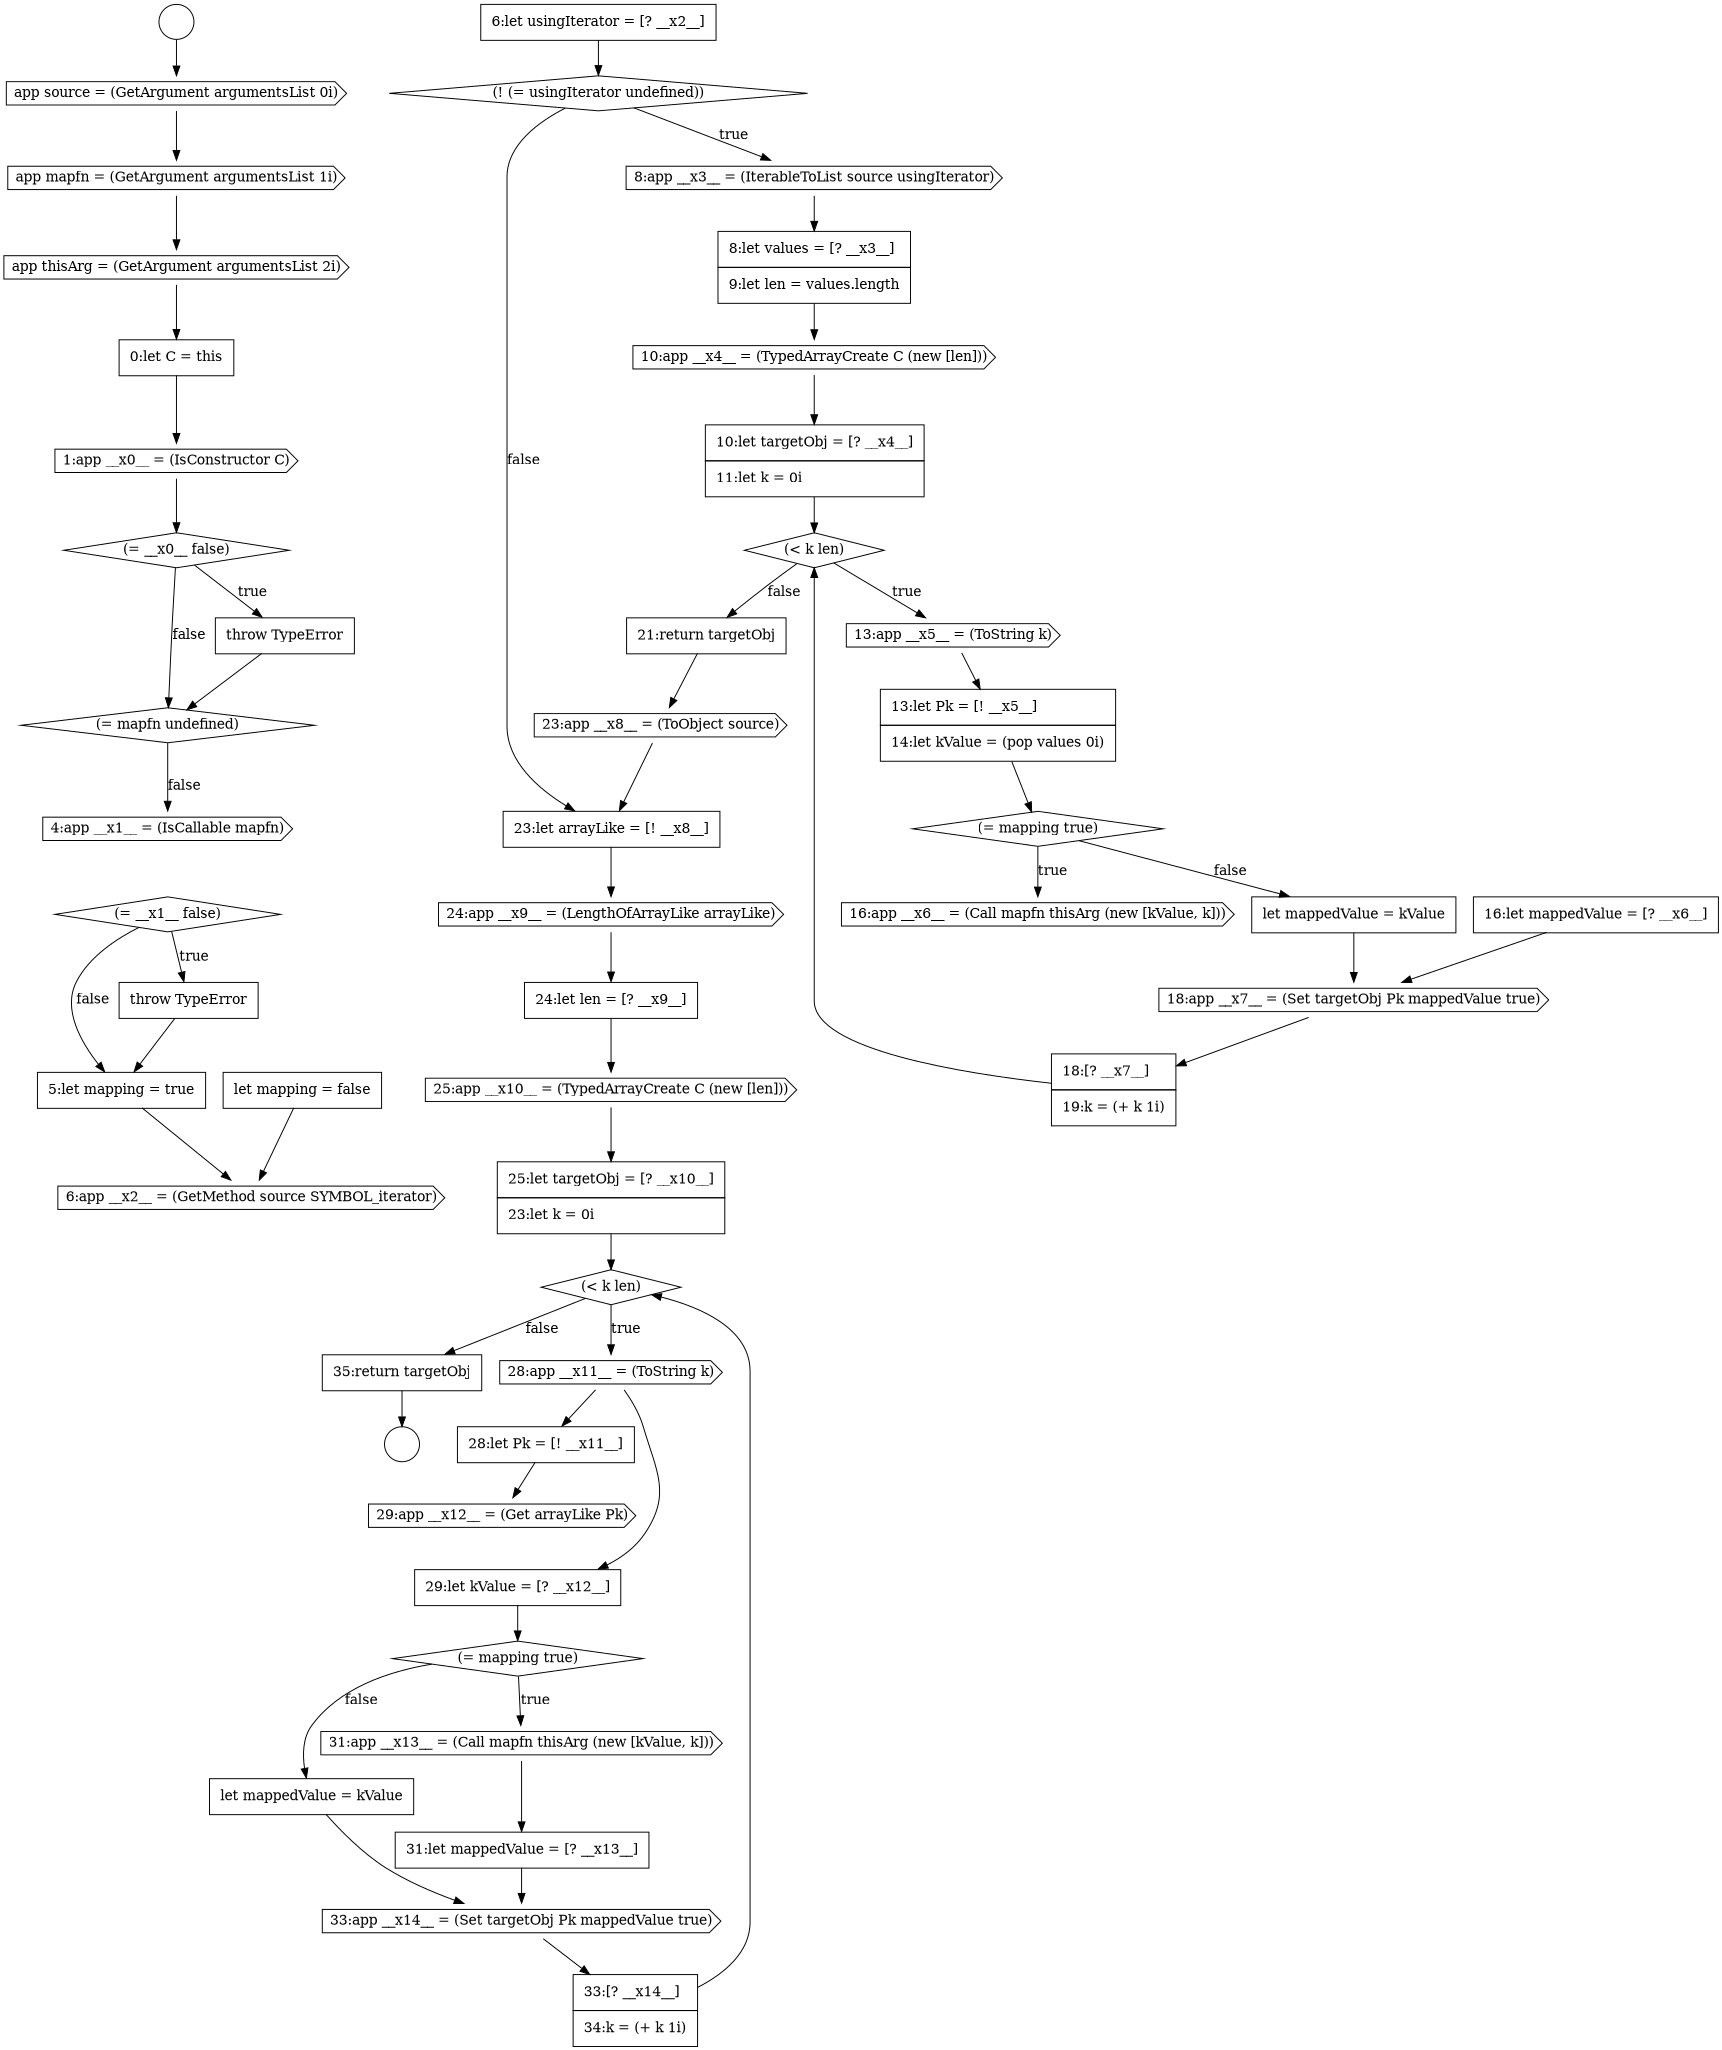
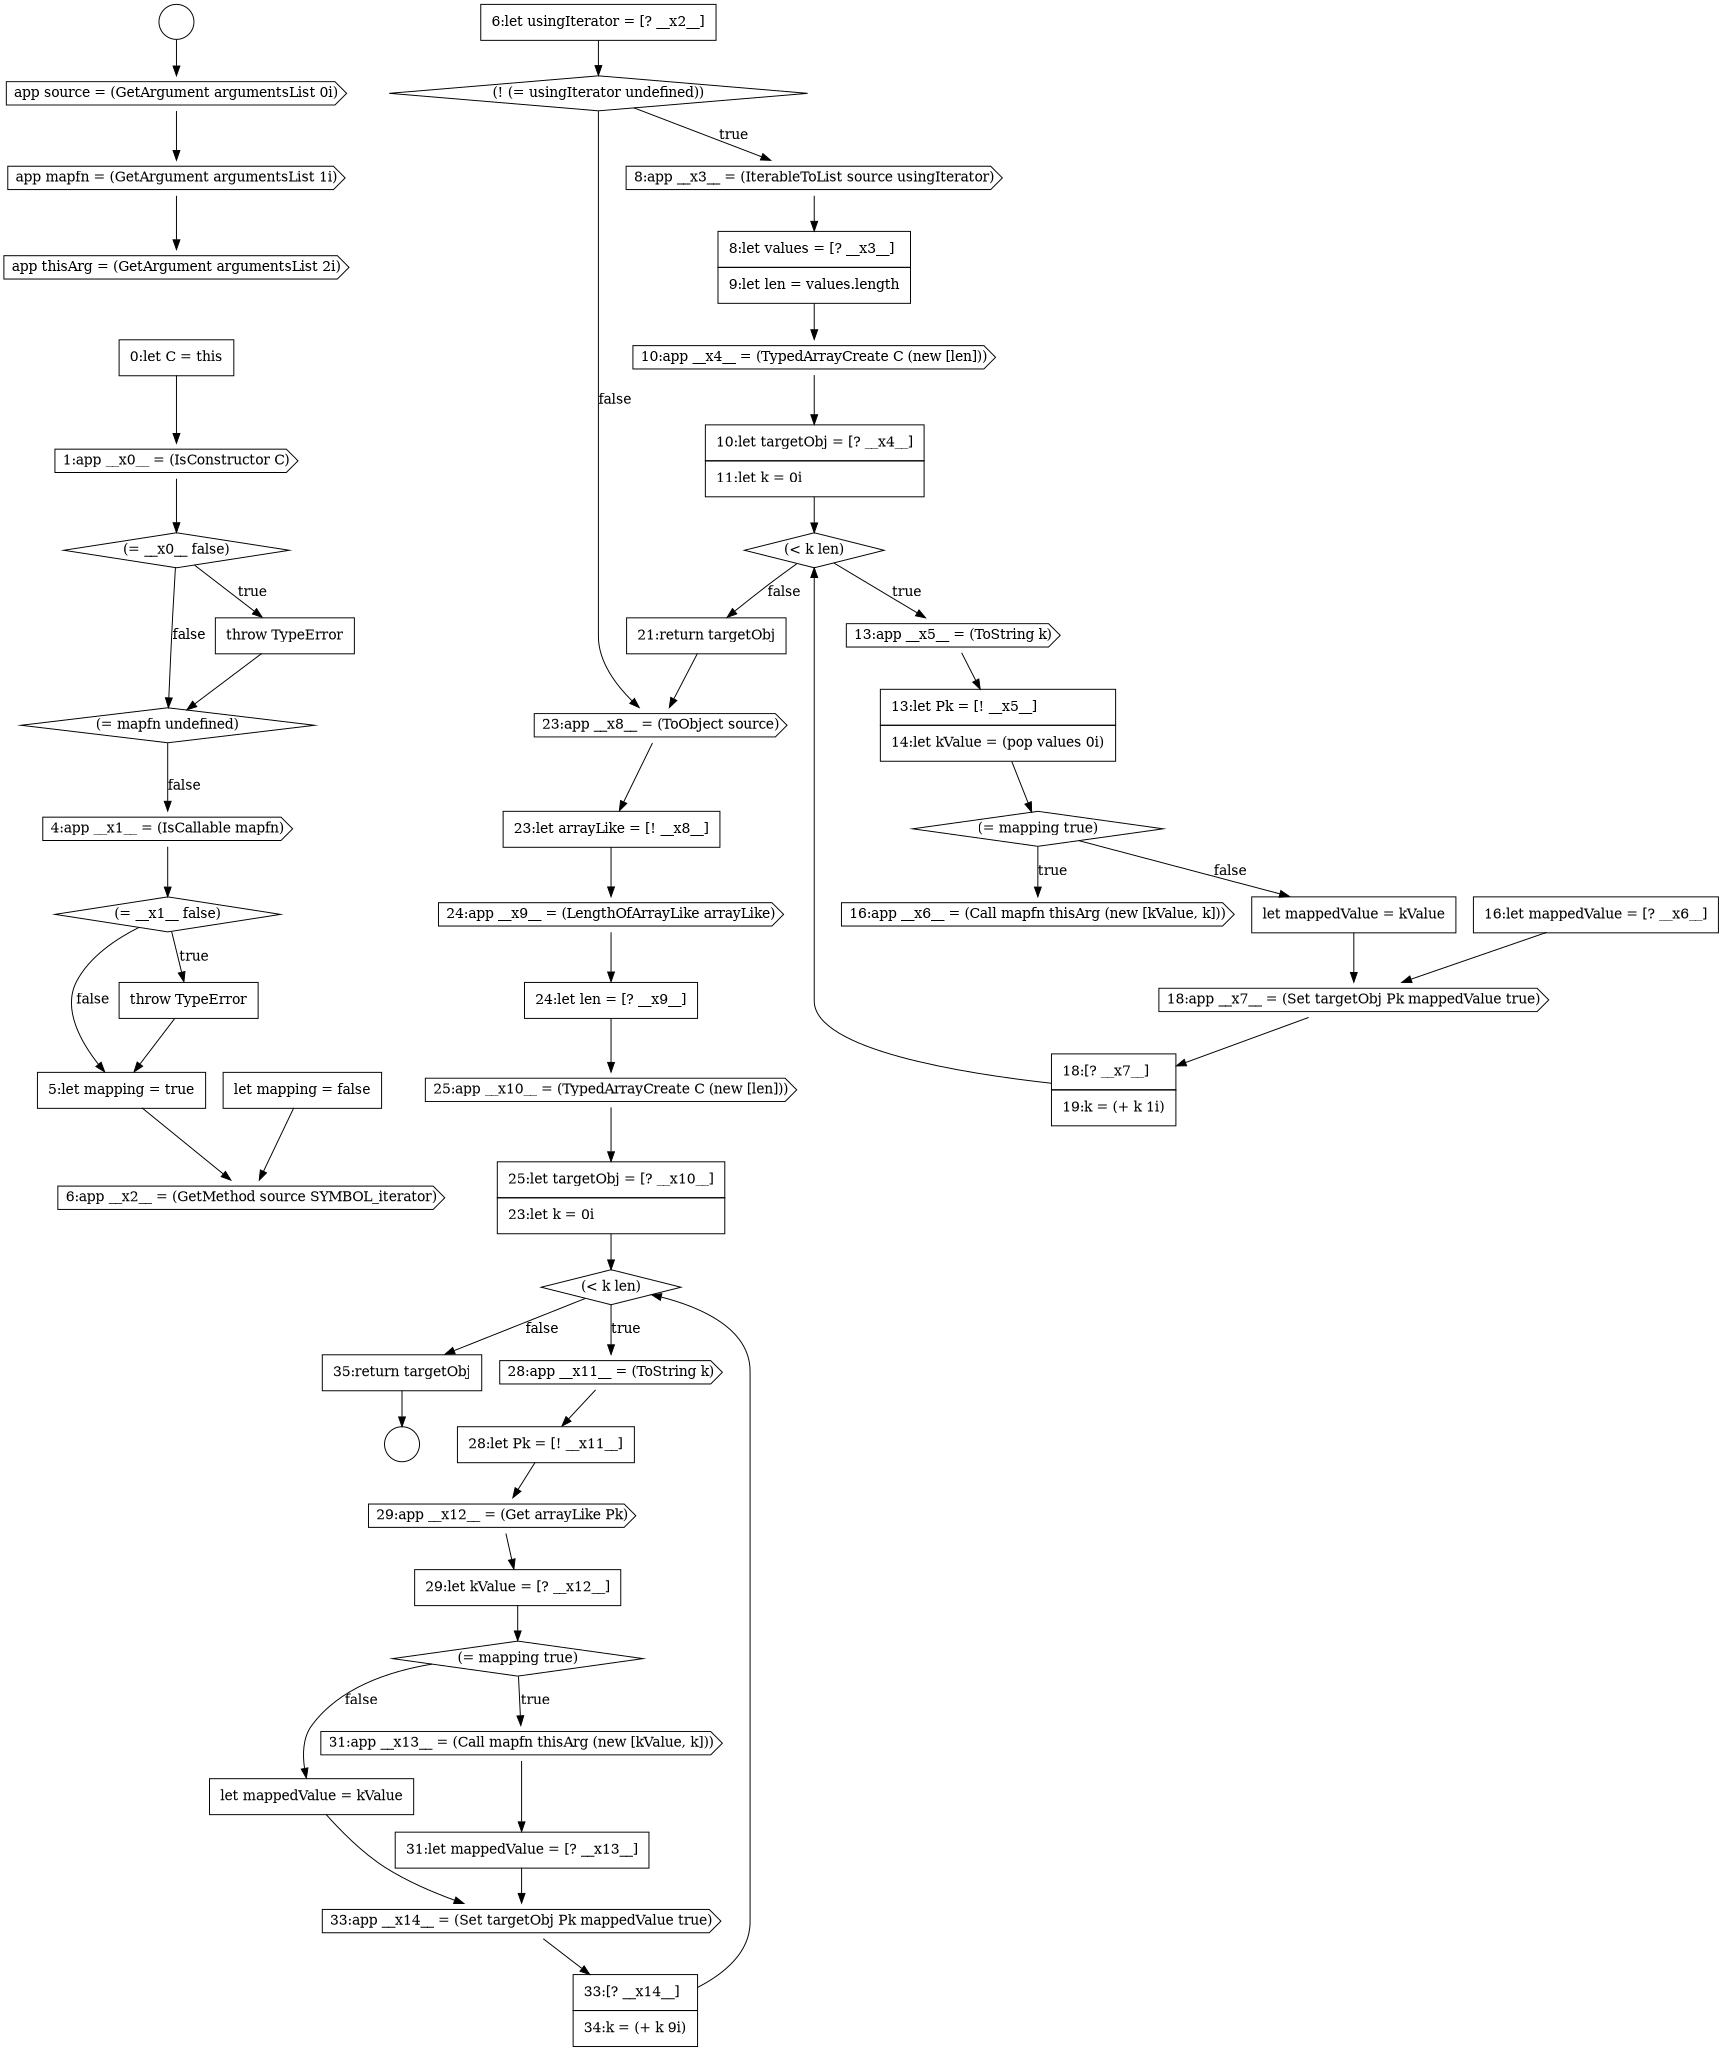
edge "app thisArg = (GetArgument argumentsList 2i)" -> "0:let C = this": removed
edge "(! (= usingIterator undefined))" -> "23:let arrayLike = [! __x8__]": now "(! (= usingIterator undefined))" -> "23:app __x8__ = (ToObject source)"
edge "4:app __x1__ = (IsCallable mapfn)" -> "(= __x1__ false)": added
edge "28:app __x11__ = (ToString k)" -> "29:let kValue = [? __x12__]": now "29:app __x12__ = (Get arrayLike Pk)" -> "29:let kValue = [? __x12__]"
node "33:[? __x14__]": text "34:k = (+ k 1i)" -> "34:k = (+ k 9i)"
